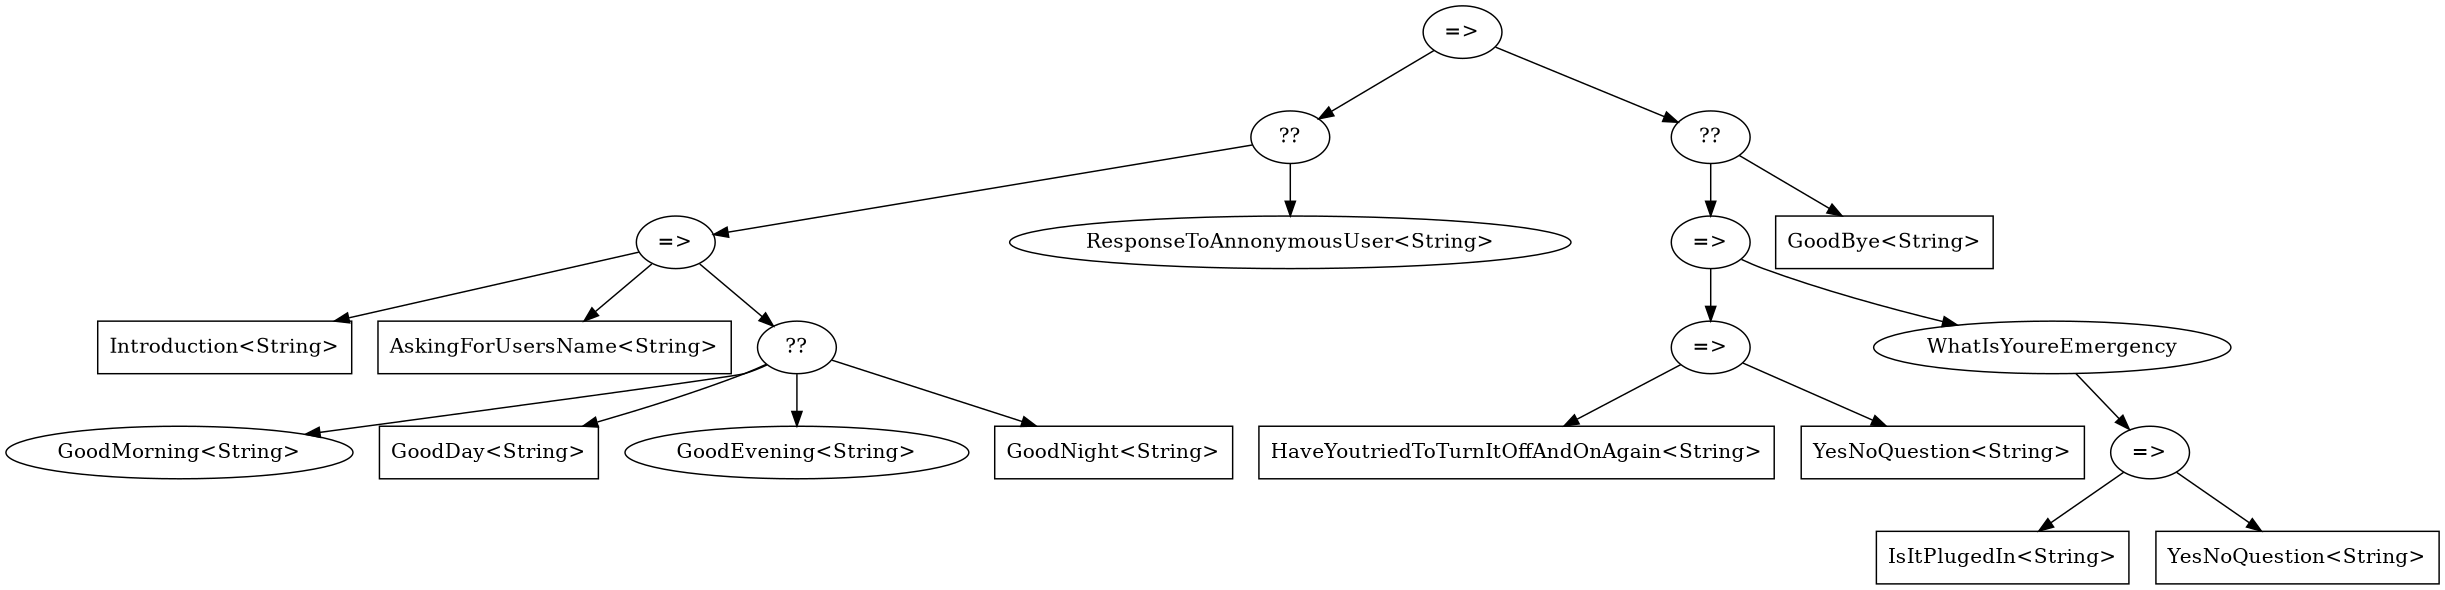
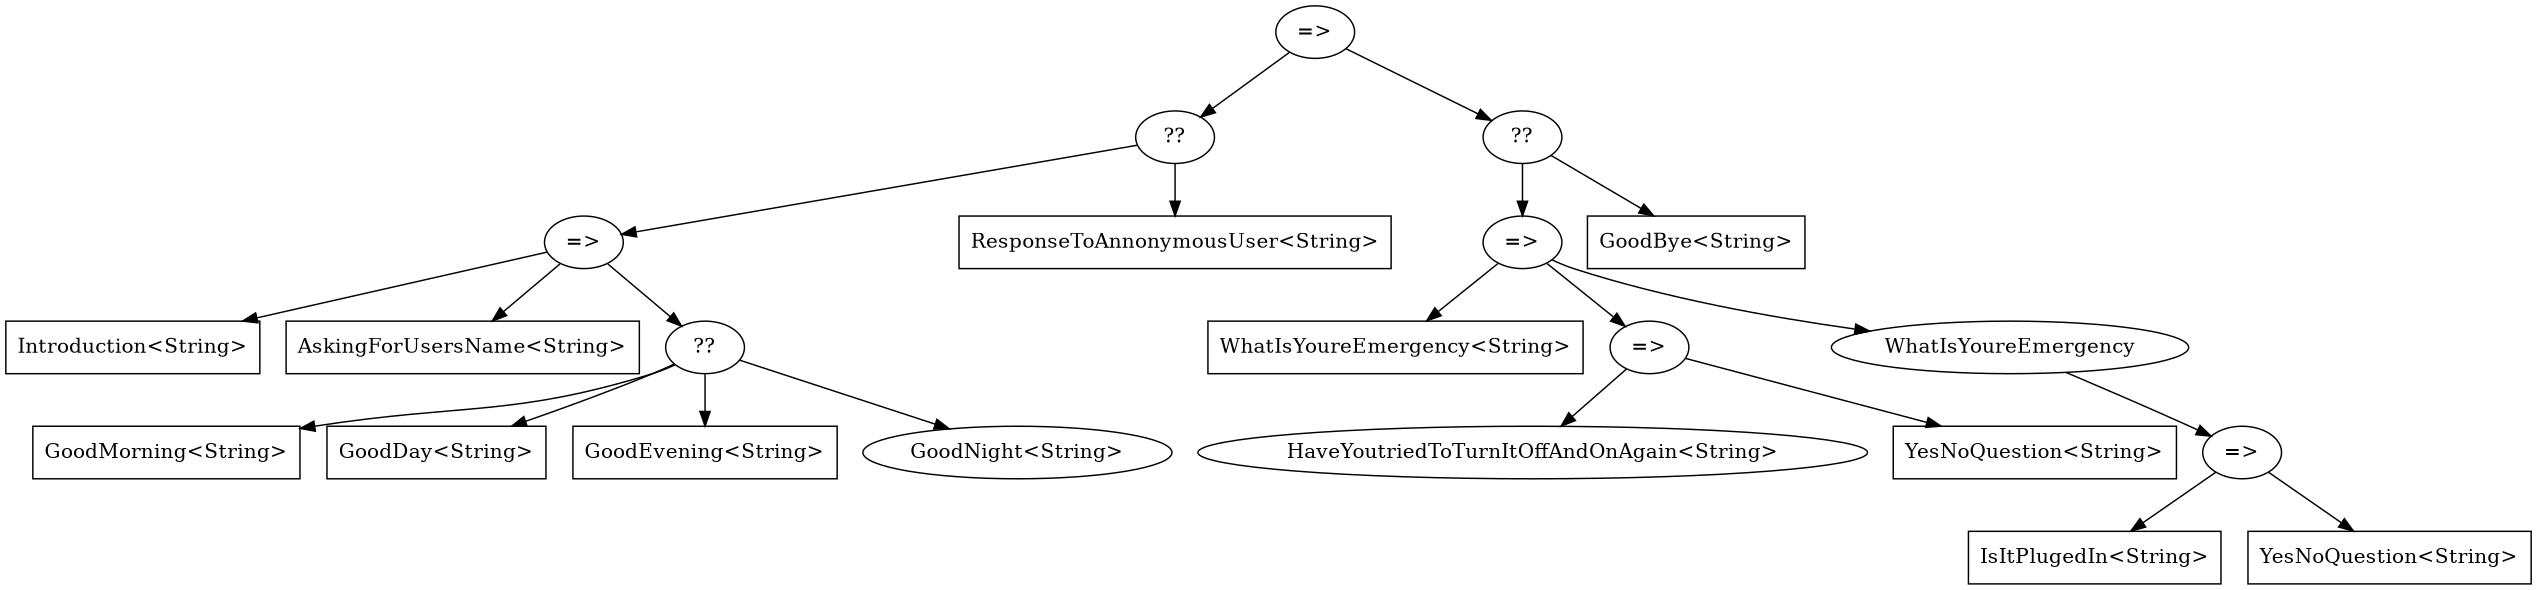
node "ResponseToAnnonymousUser<String>": shape ellipse -> box
node "WhatIsYoureEmergency<String>": added
node "GoodMorning<String>": shape ellipse -> box
node "GoodEvening<String>": shape ellipse -> box
node "GoodNight<String>": shape box -> ellipse
node "HaveYoutriedToTurnItOffAndOnAgain<String>": shape box -> ellipse
